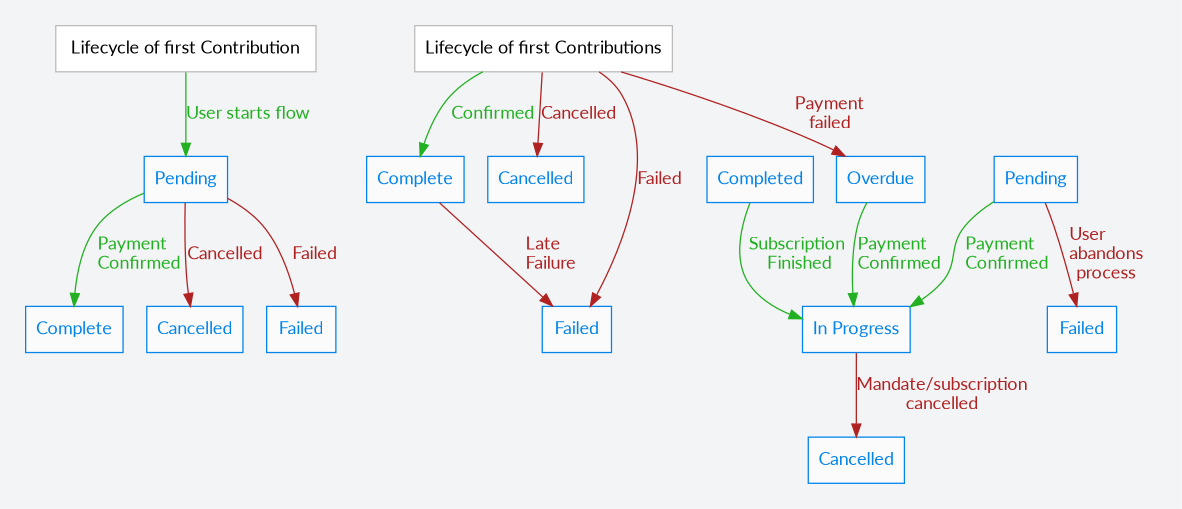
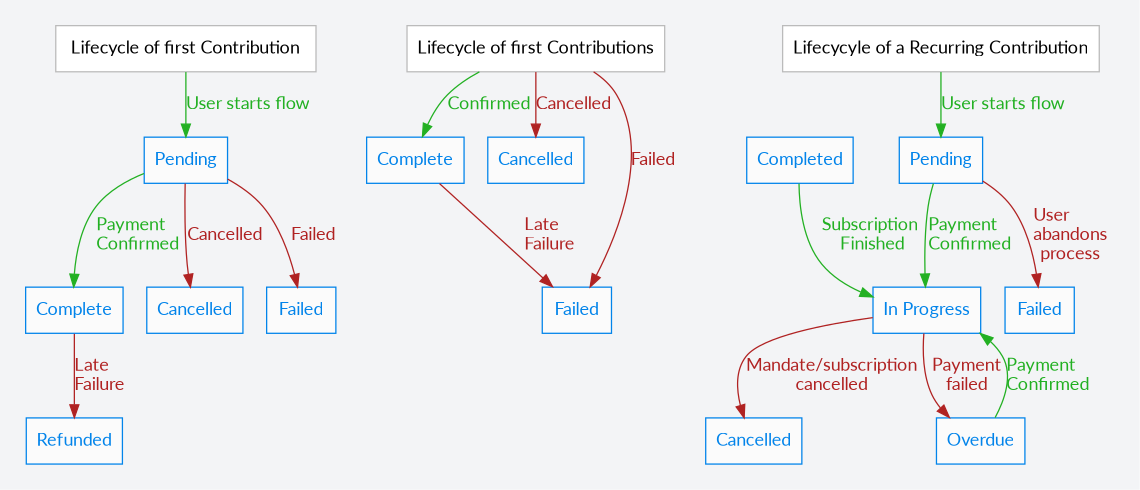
node "Lifecycyle of a Recurring Contribution": added
edge "Lifecycle of first Contributions" -> "Overdue": now "In Progress" -> "Overdue"
node "Refunded": added
